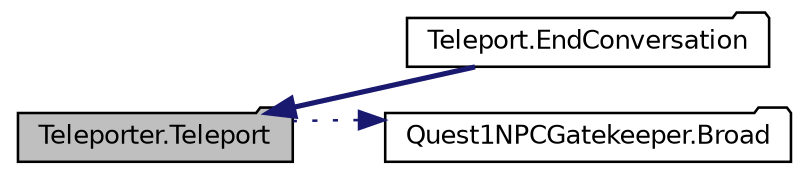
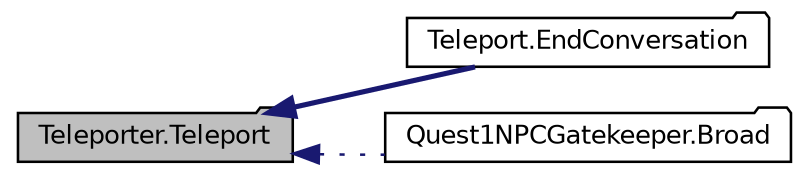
edge "Teleporter.Teleport" -> "Quest1NPCGatekeeper.Broad": reversed
